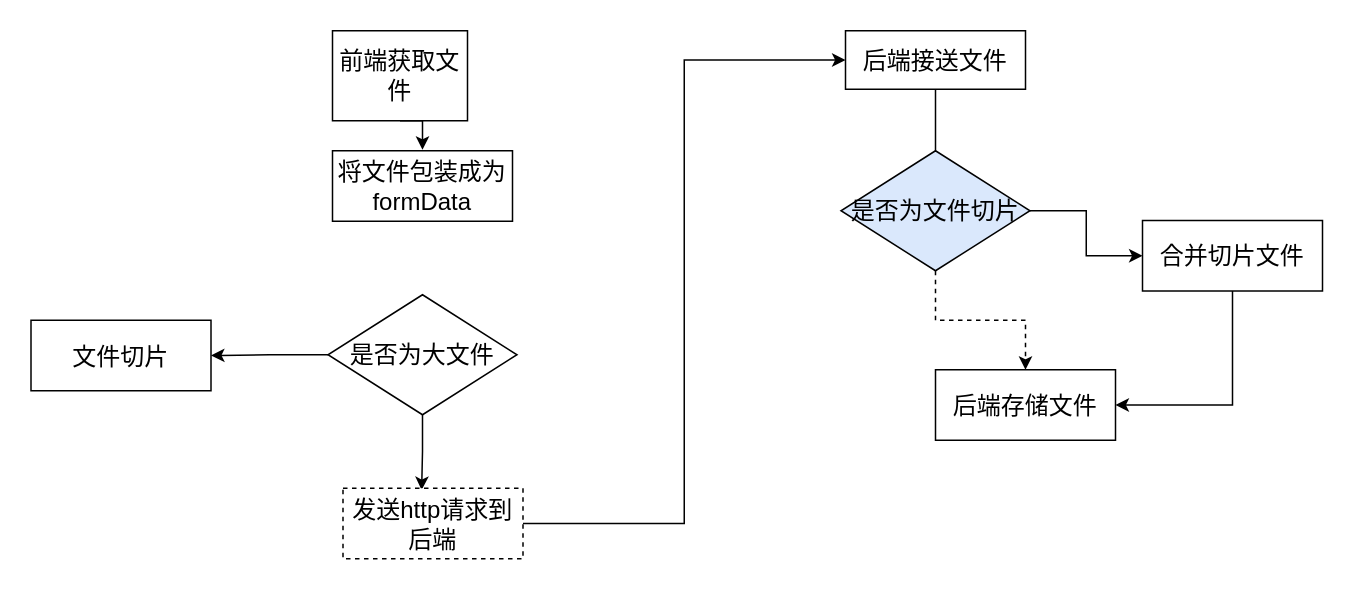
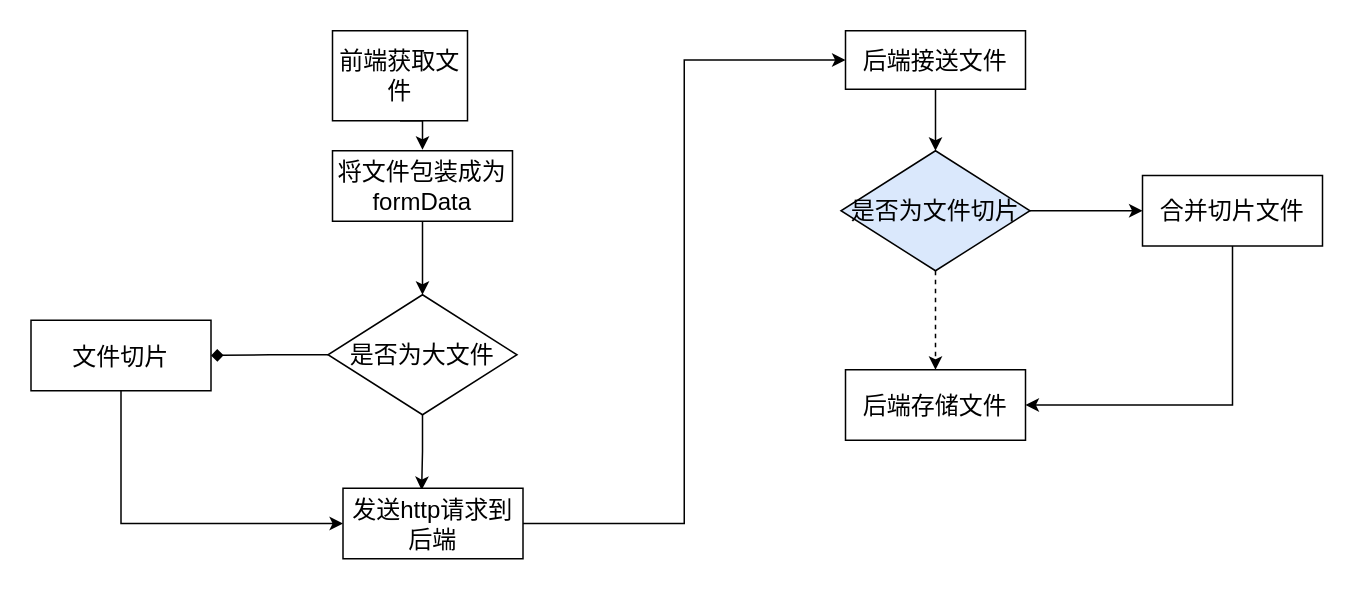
edge "后端接送文件" -- "是否为文件切片": arrowhead none -> classic
edge "将文件包装成为formData" -> "是否为大文件": added
node "合并切片文件": moved (1232, 256) -> (1232, 211)
edge "是否为大文件" -> "文件切片": arrowhead classic -> diamond
node "后端存储文件": moved (1025, 405) -> (935, 405)
edge "文件切片" -> "发送http请求到后端": added
node "发送http请求到后端": style dashed -> solid
